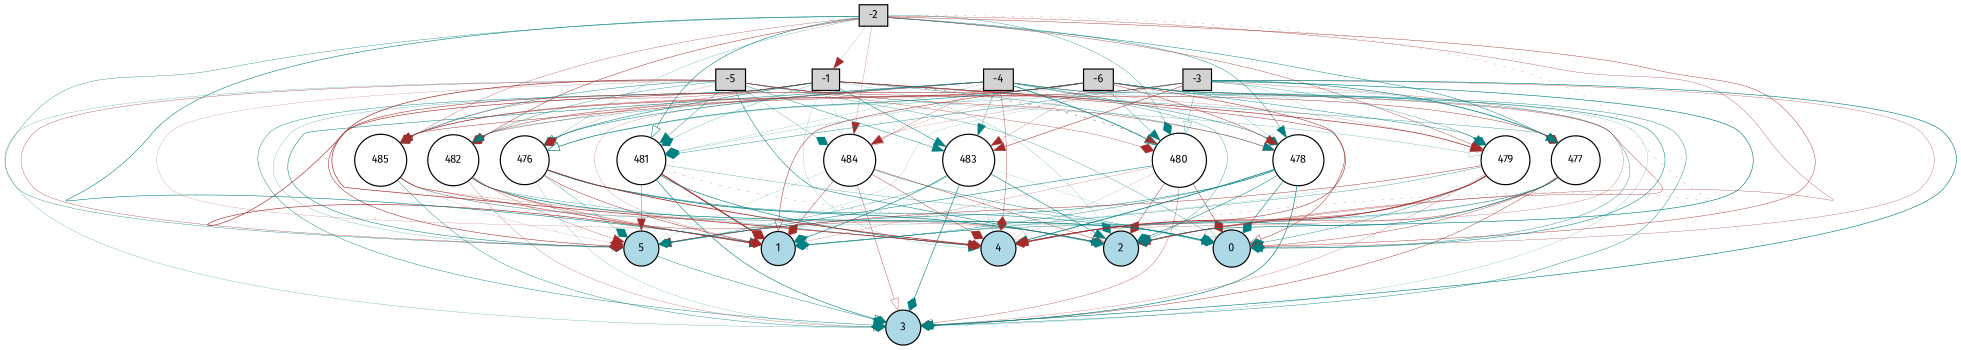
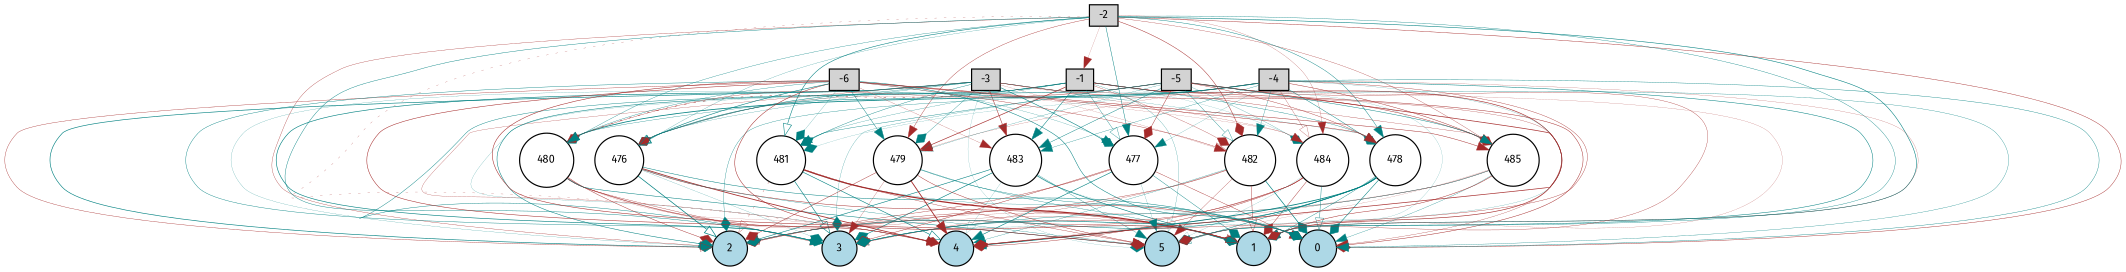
edge "5" -> "3": now "-2" -> "3"
